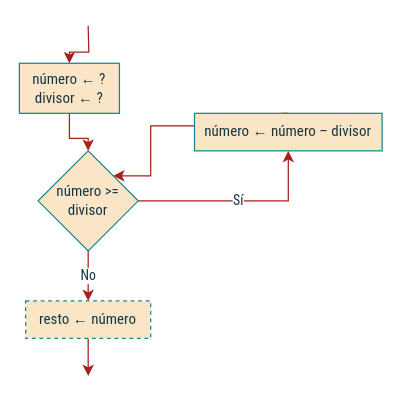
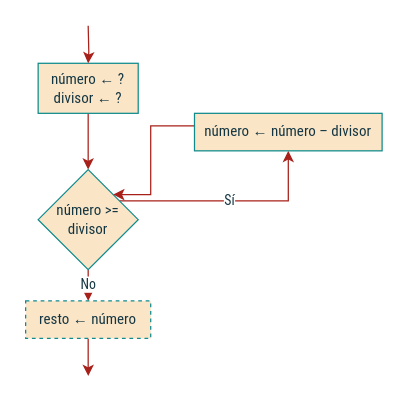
node "número ← ? divisor ← ?": moved (69, 88) -> (88, 88)
node "número >= divisor": moved (88, 201) -> (88, 219)
